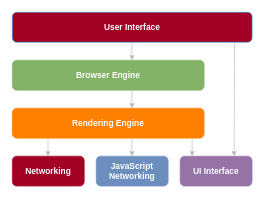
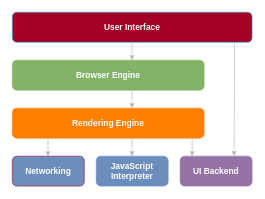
node "Networking": fillcolor #a20025 -> #6c8ebf
node "JavaScript Networking": label "JavaScript Networking" -> "JavaScript Interpreter"
node "UI Interface": label "UI Interface" -> "UI Backend"
